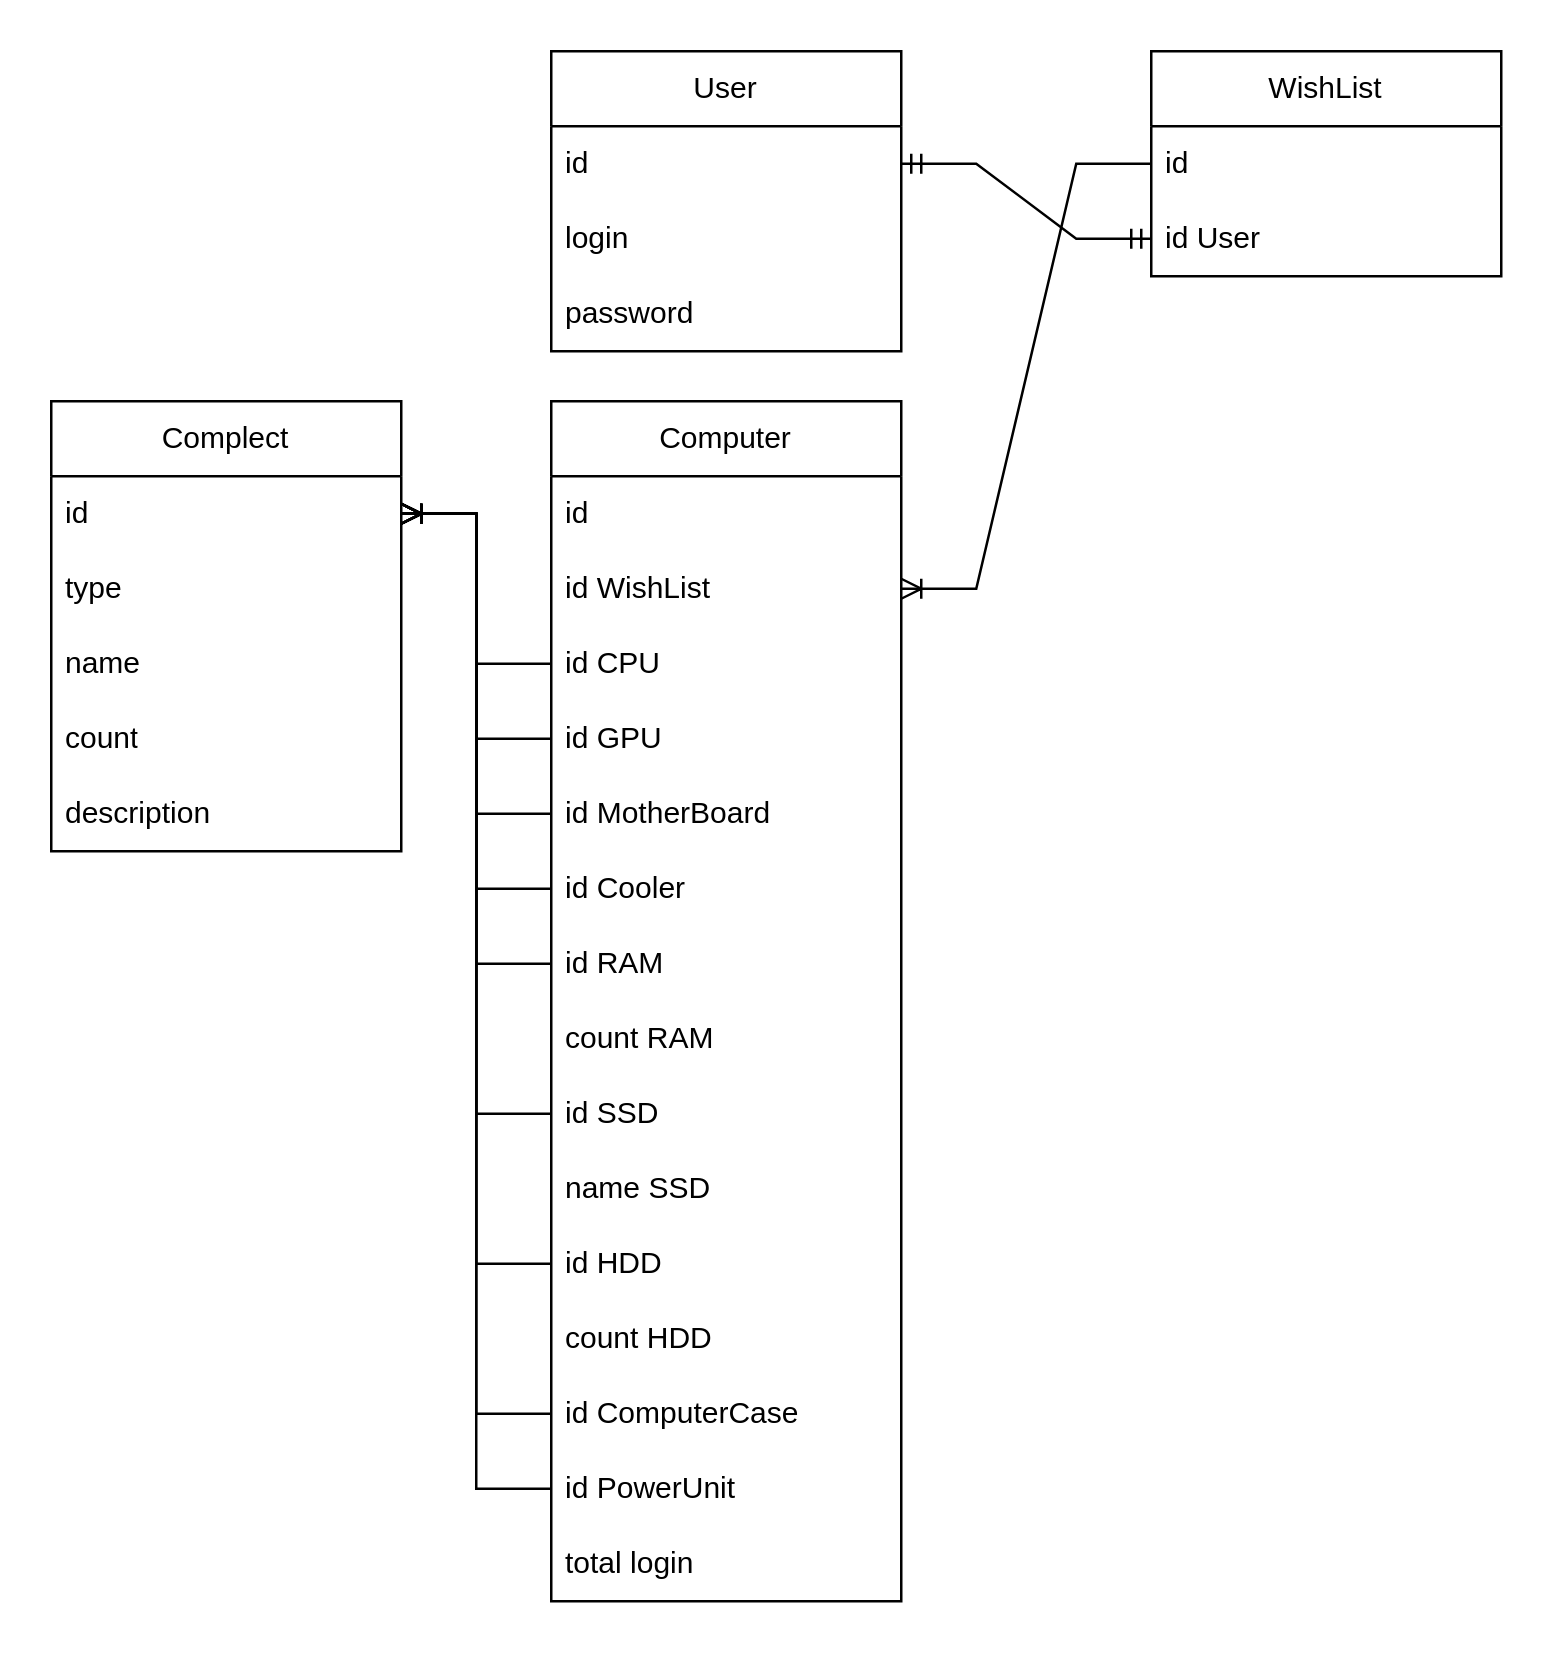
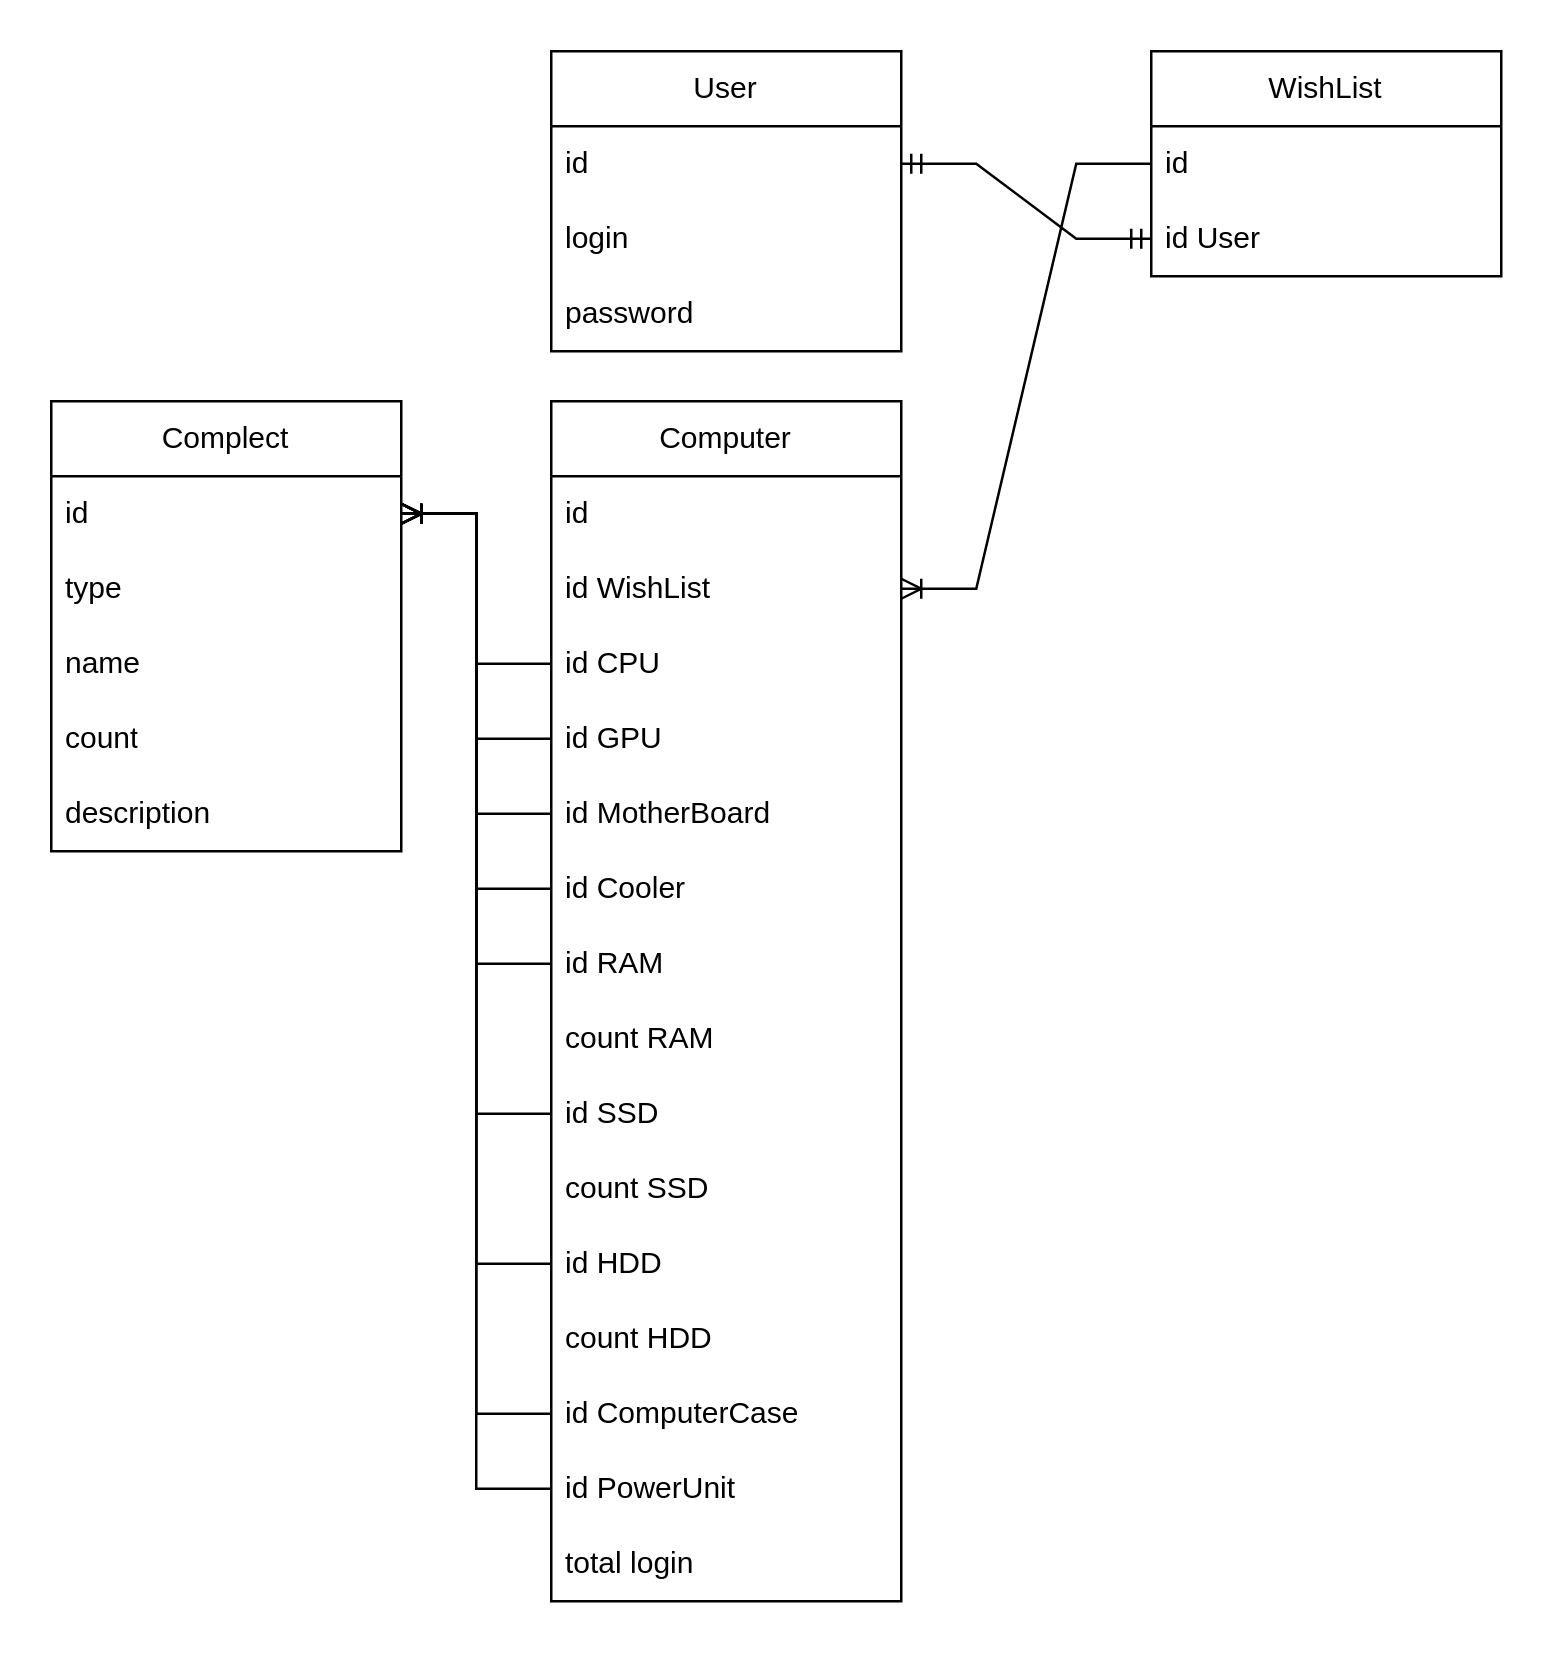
node "name SSD": label "name SSD" -> "count SSD"
